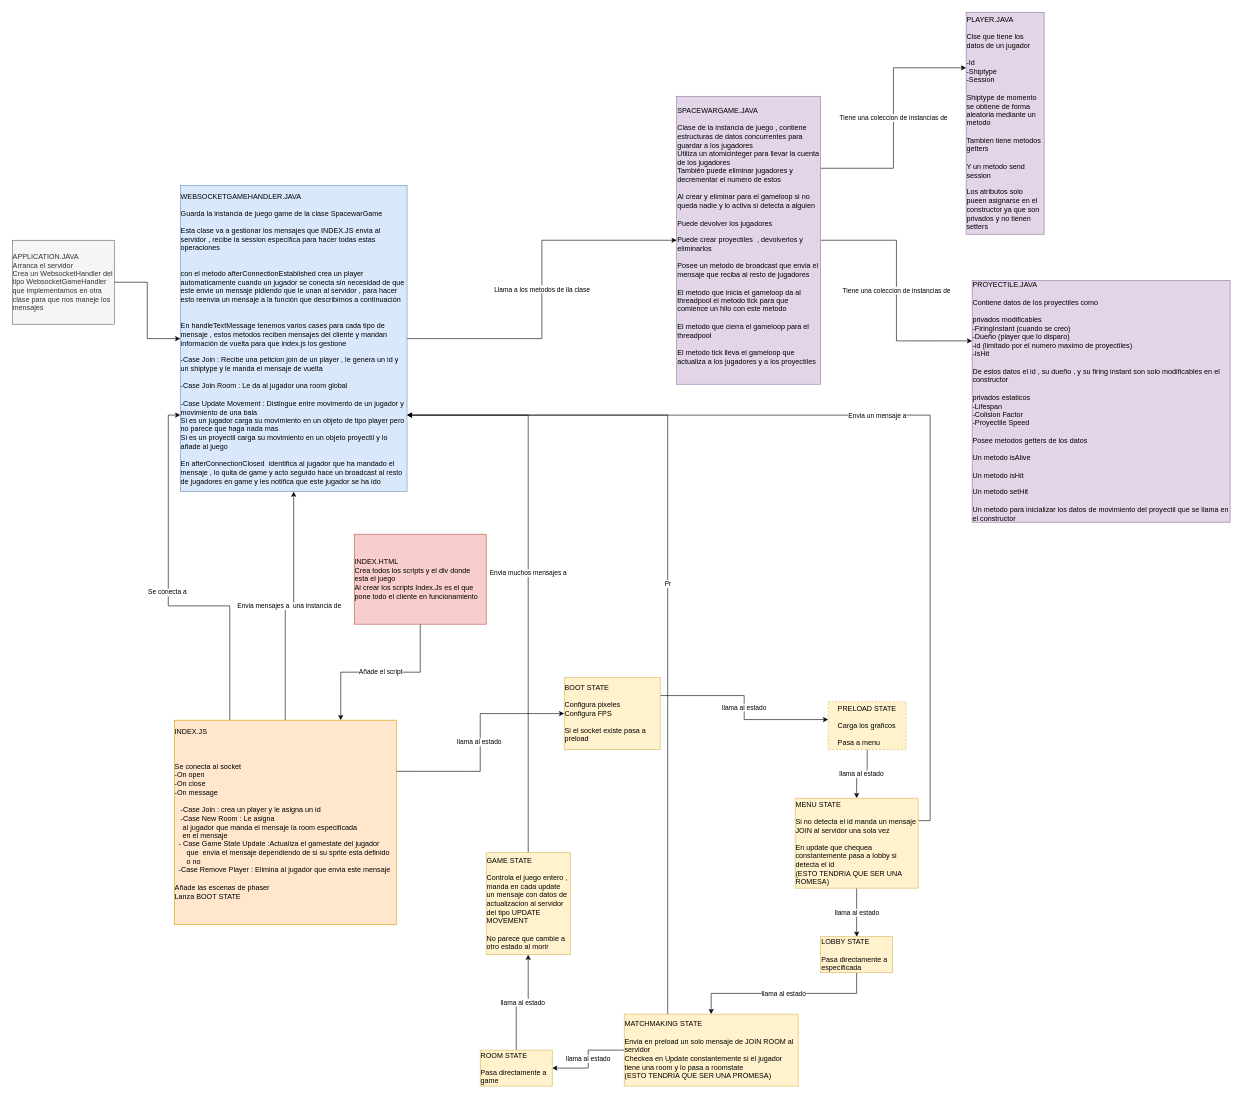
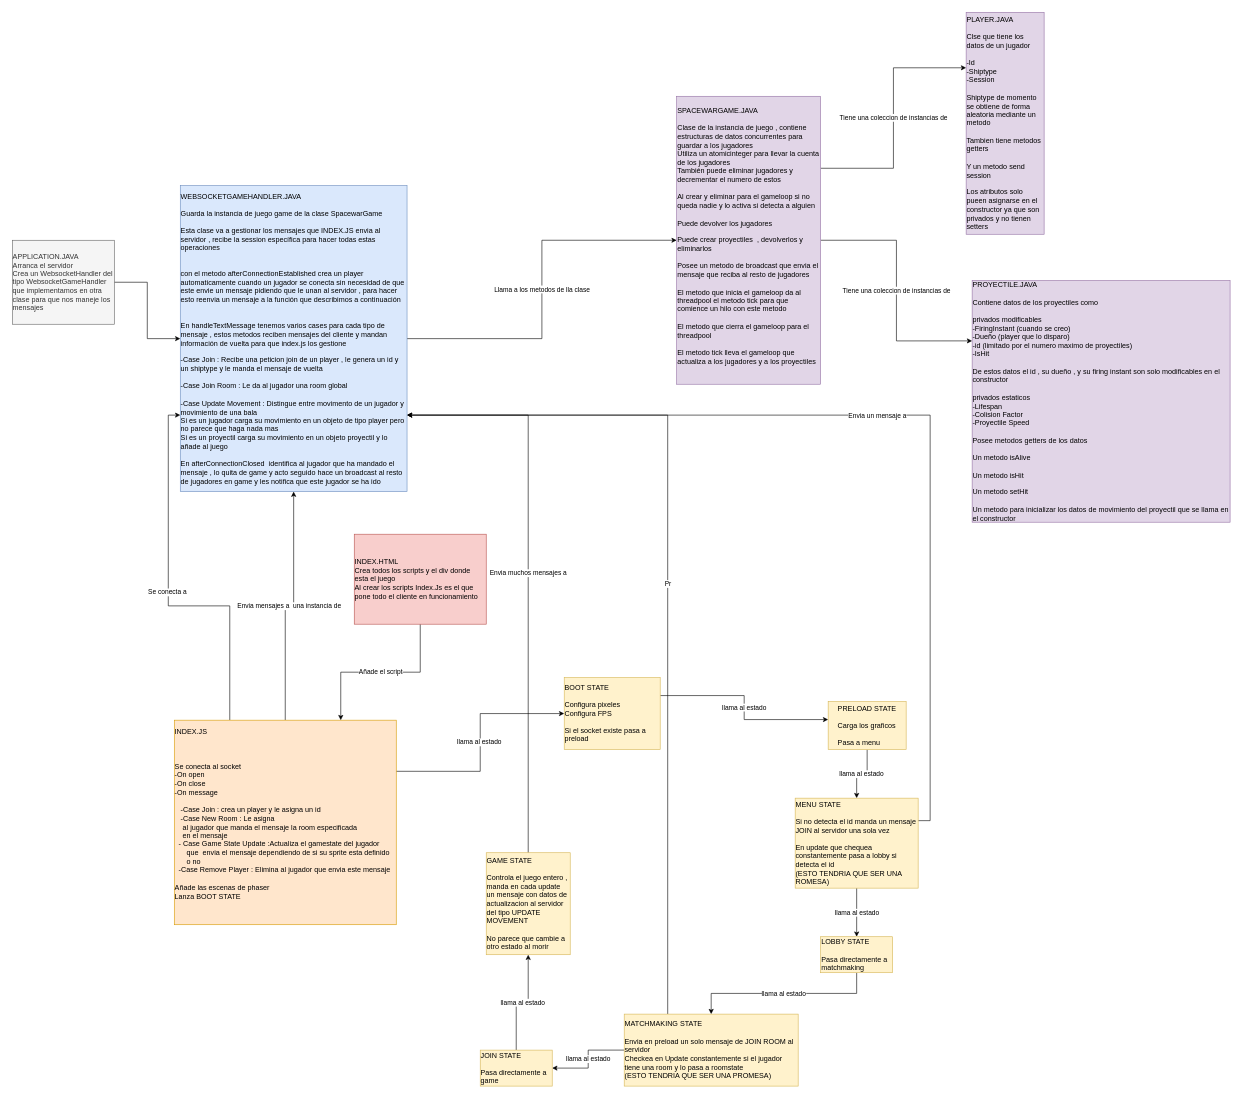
node "PRELOAD STATE Carga los graficos Pasa a menu": style dashed -> solid
node "LOBBY STATE Pasa directamente a especificada": label "LOBBY STATE Pasa directamente a especificada" -> "LOBBY STATE Pasa directamente a matchmaking"
node "ROOM STATE Pasa directamente a game": label "ROOM STATE Pasa directamente a game" -> "JOIN STATE Pasa directamente a game"
